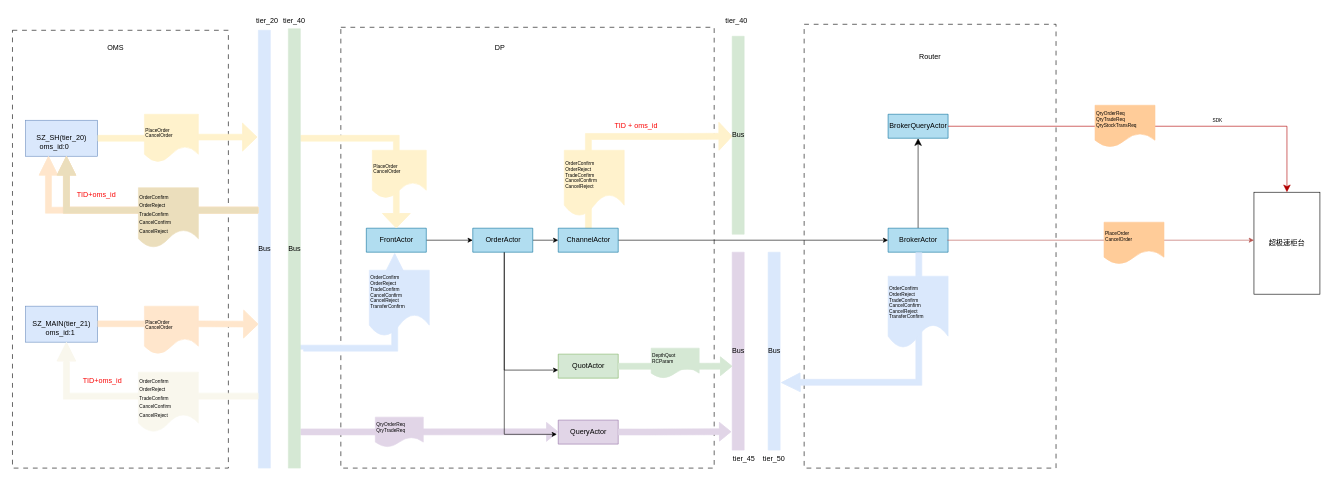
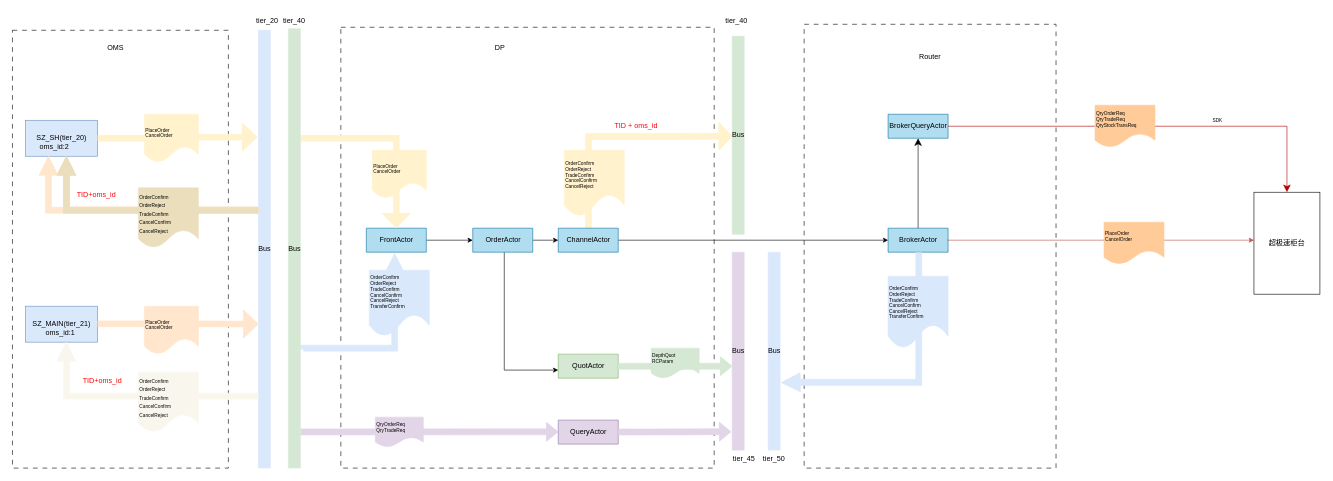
node "oms_id:0": label "oms_id:0" -> "oms_id:2"
edge "OrderActor" -> "QueryActor": removed
